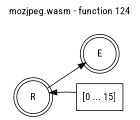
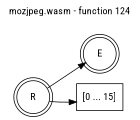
edge "[0 ... 15]" -> "R": reversed
